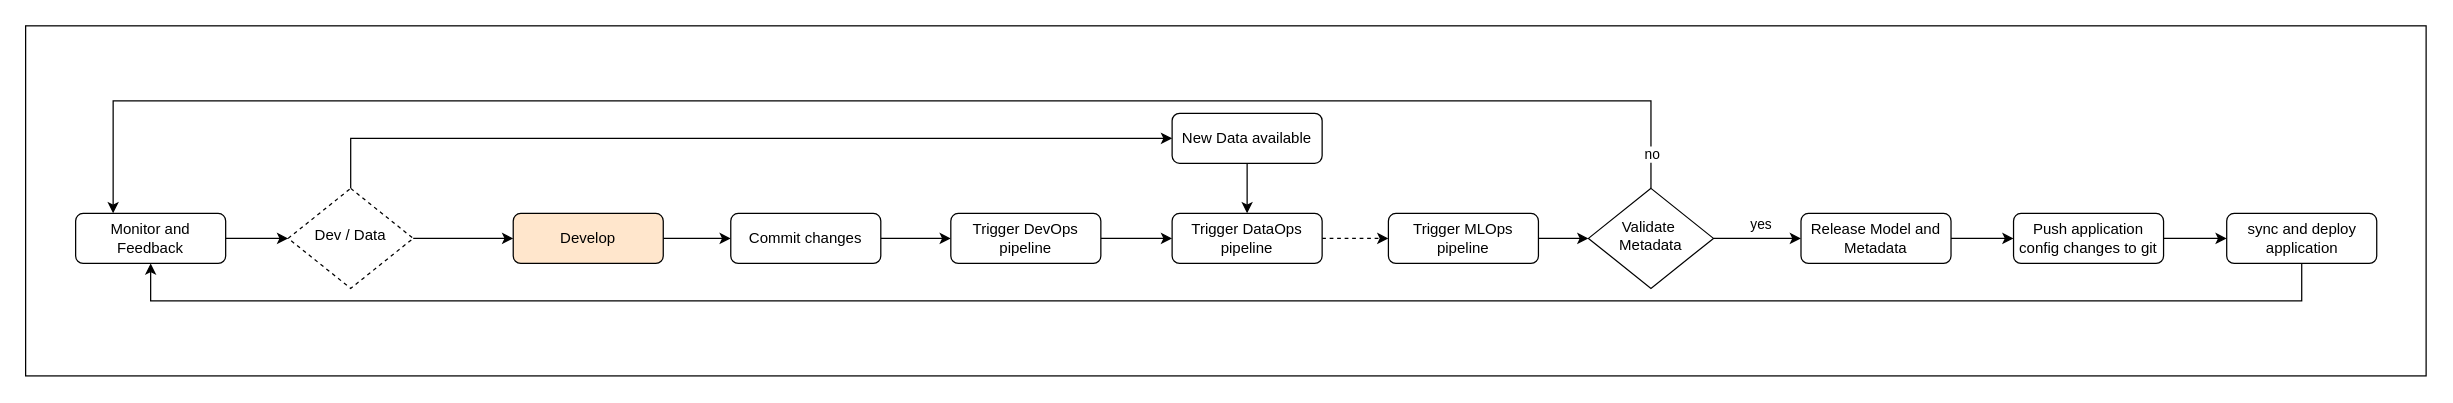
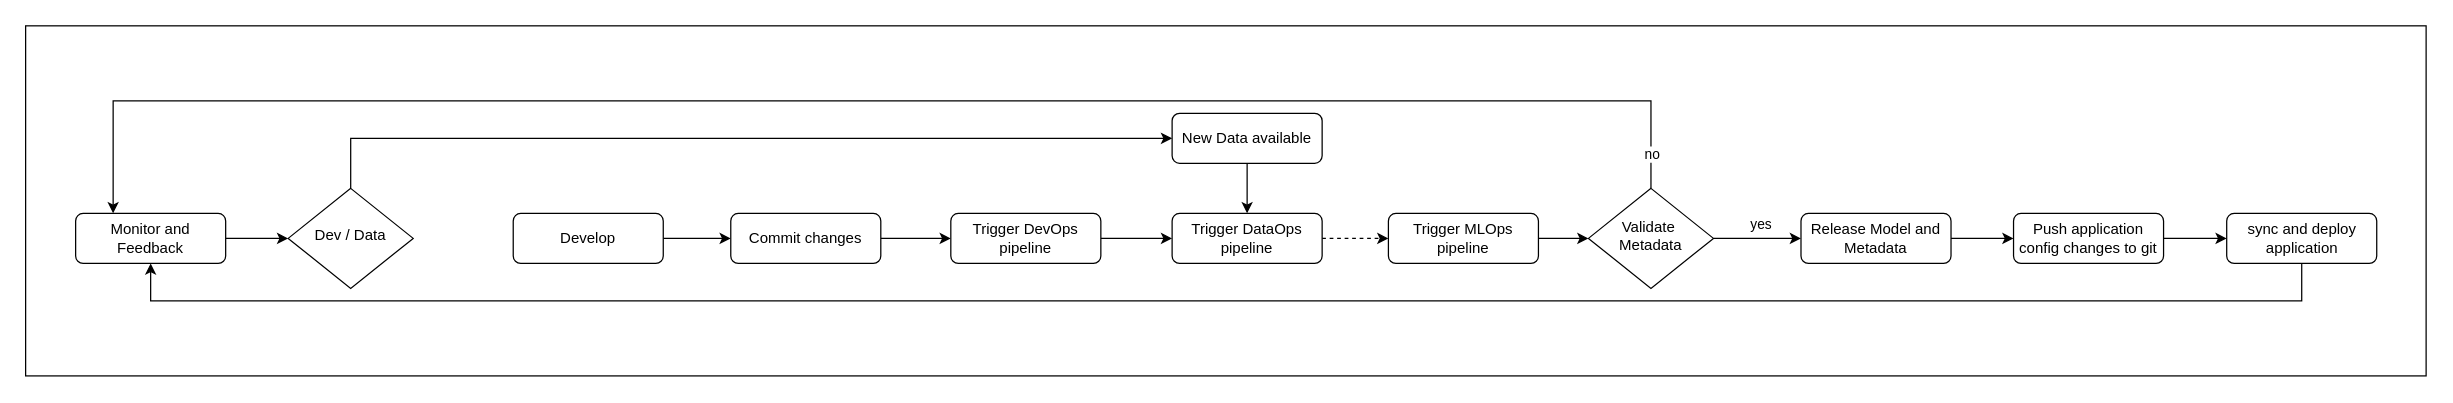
node "Dev / Data": style dashed -> solid
edge "Dev / Data" -> "Develop": removed
node "Develop": fillcolor #ffe6cc -> #ffffff
